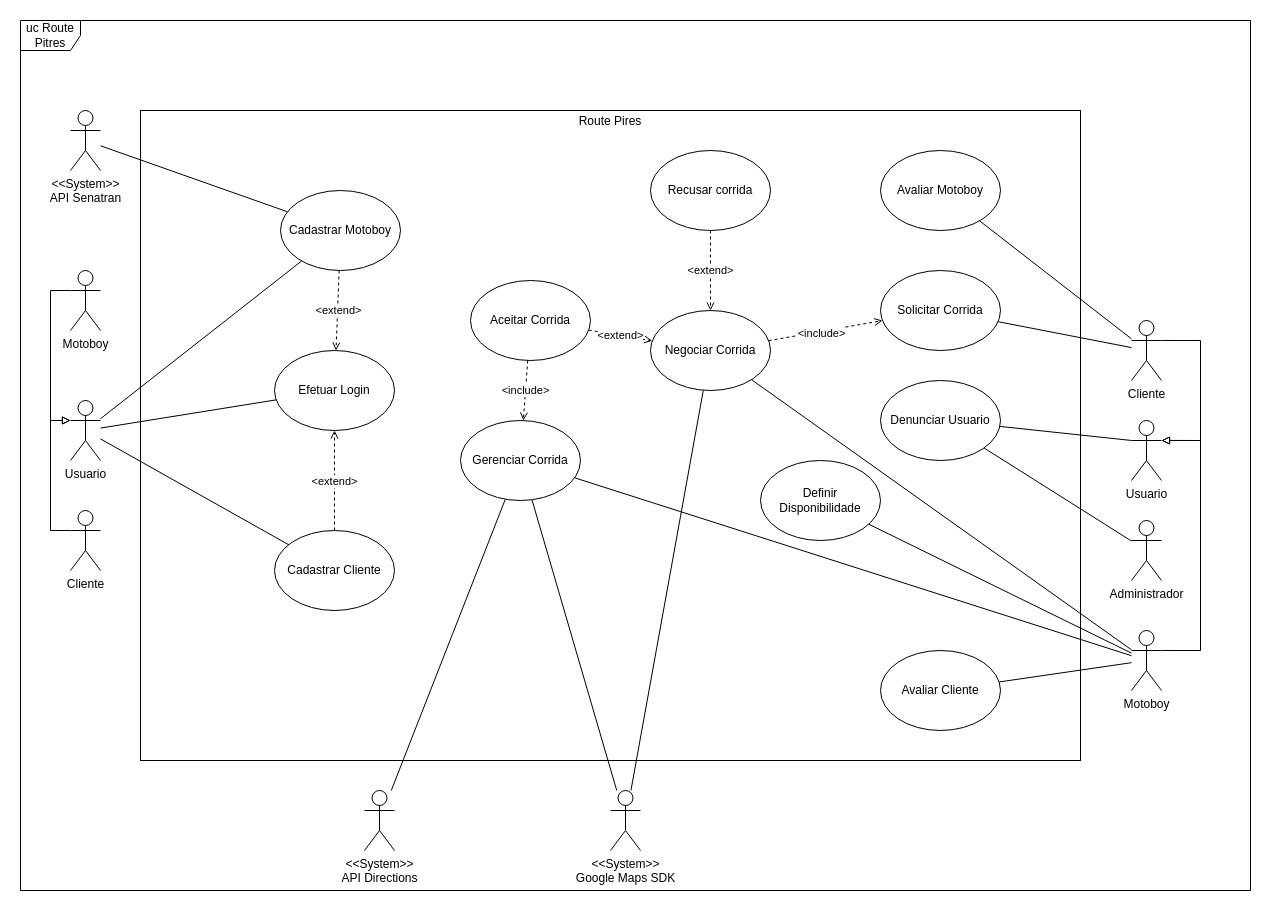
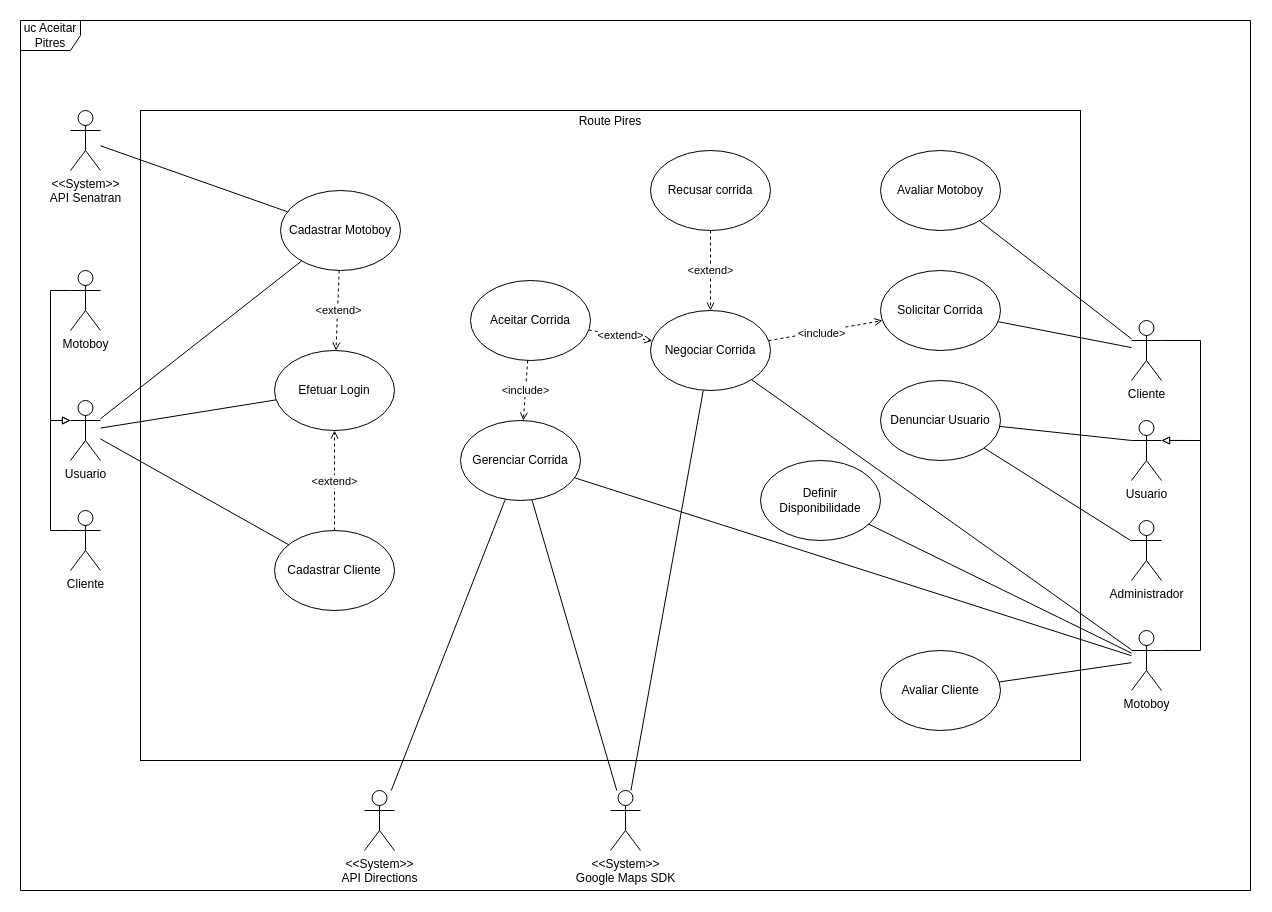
node "uc Route Pitres": label "uc Route Pitres" -> "uc Aceitar Pitres"
